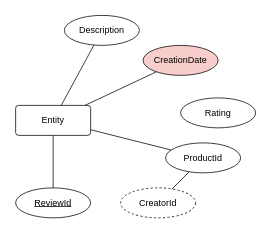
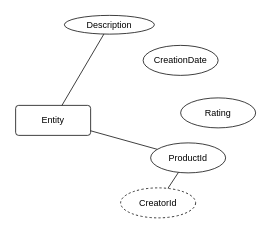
node "Description": size 75x30 -> 90x19
node "CreationDate": fillcolor #f8cecc -> #ffffff
edge "CreationDate" -- "Entity": removed
node "ProductId": moved (203, 158) -> (188, 158)
edge "Entity" -- "ReviewId": removed
node "ReviewId": removed
